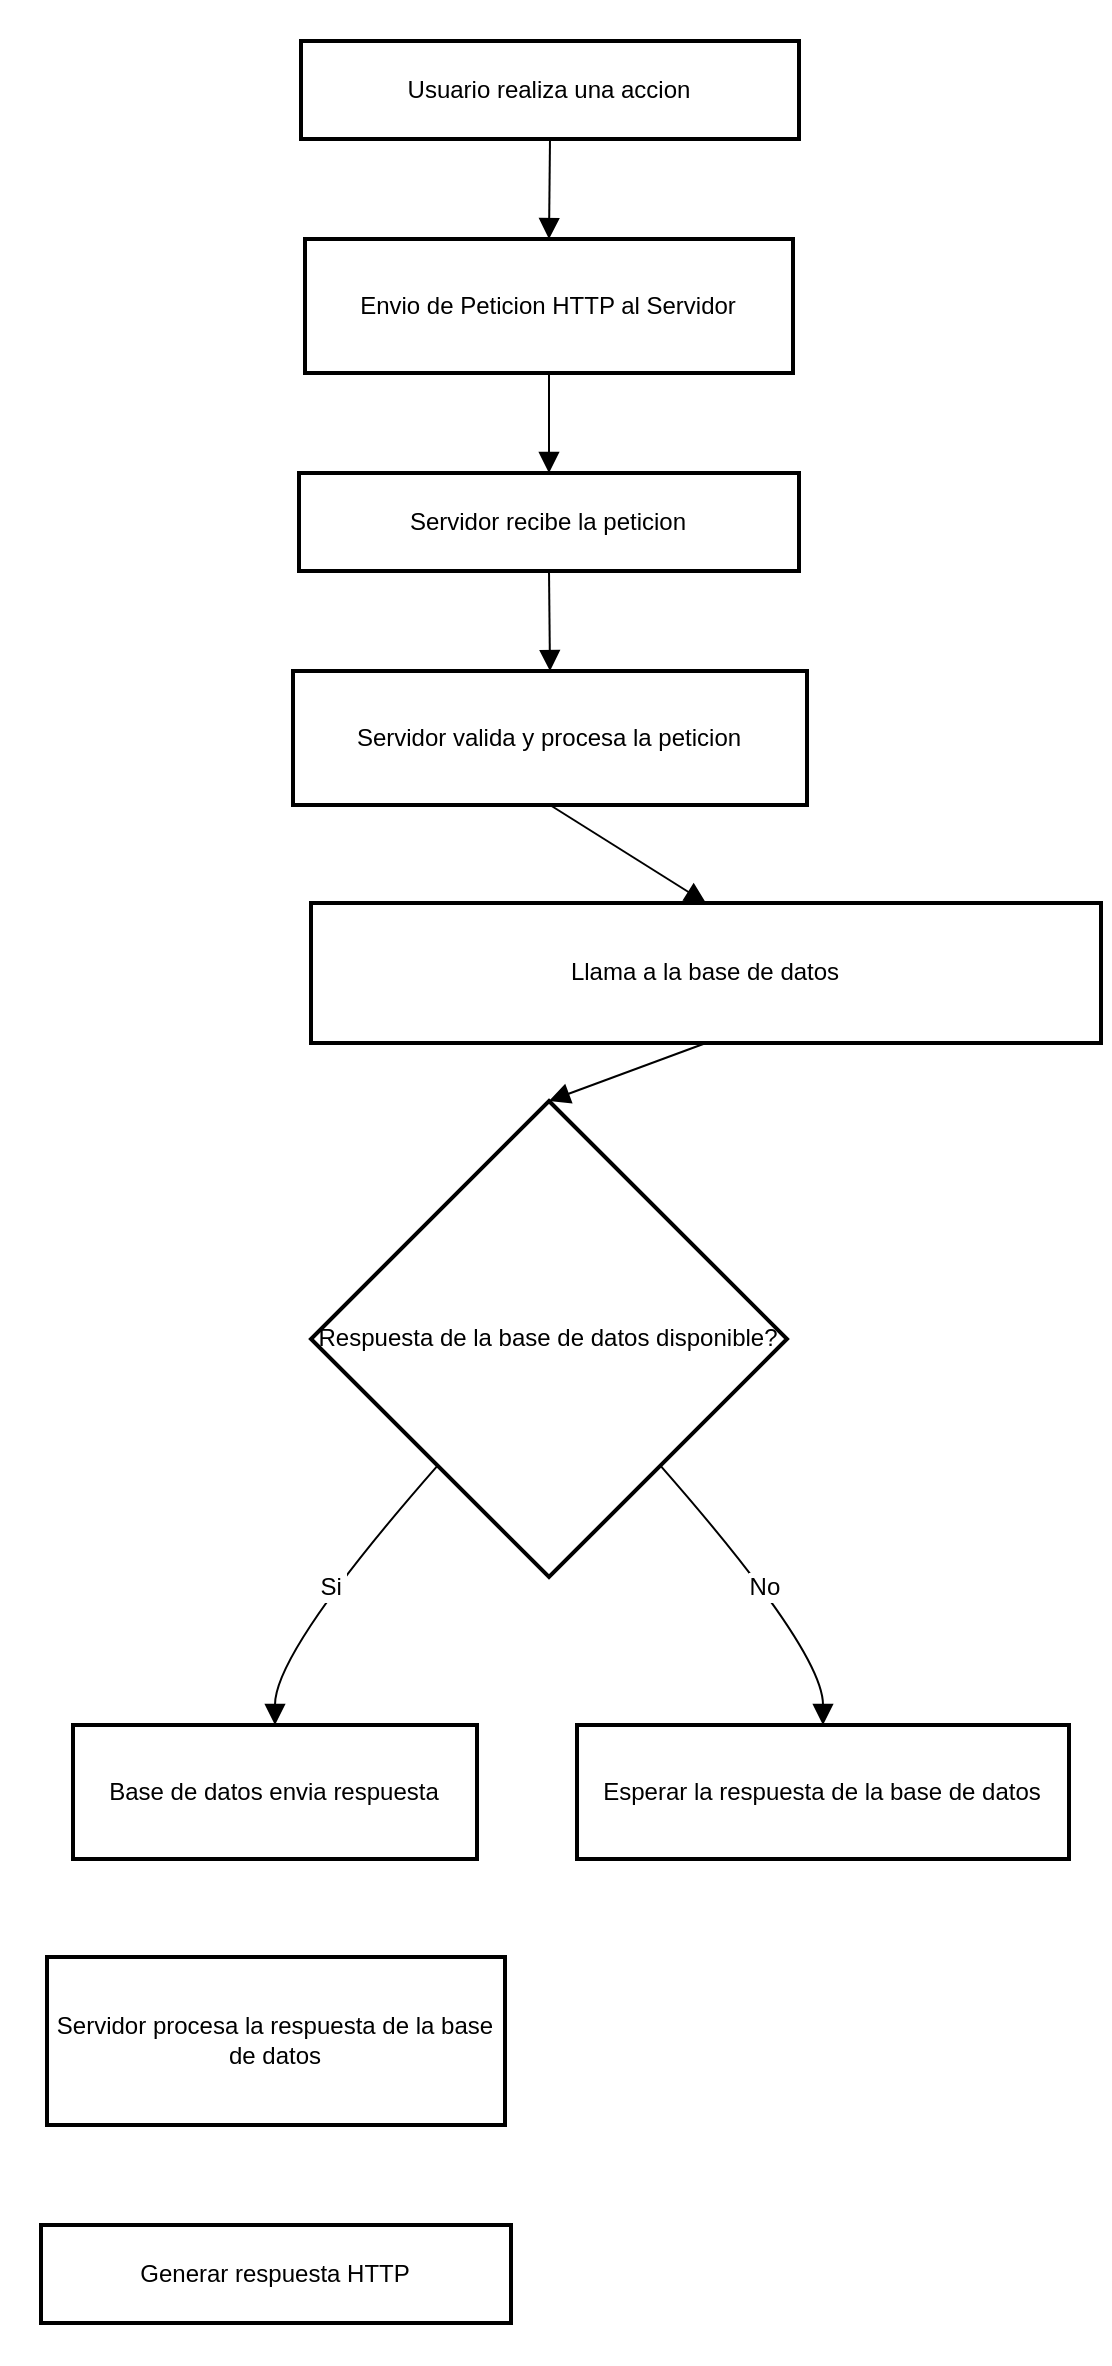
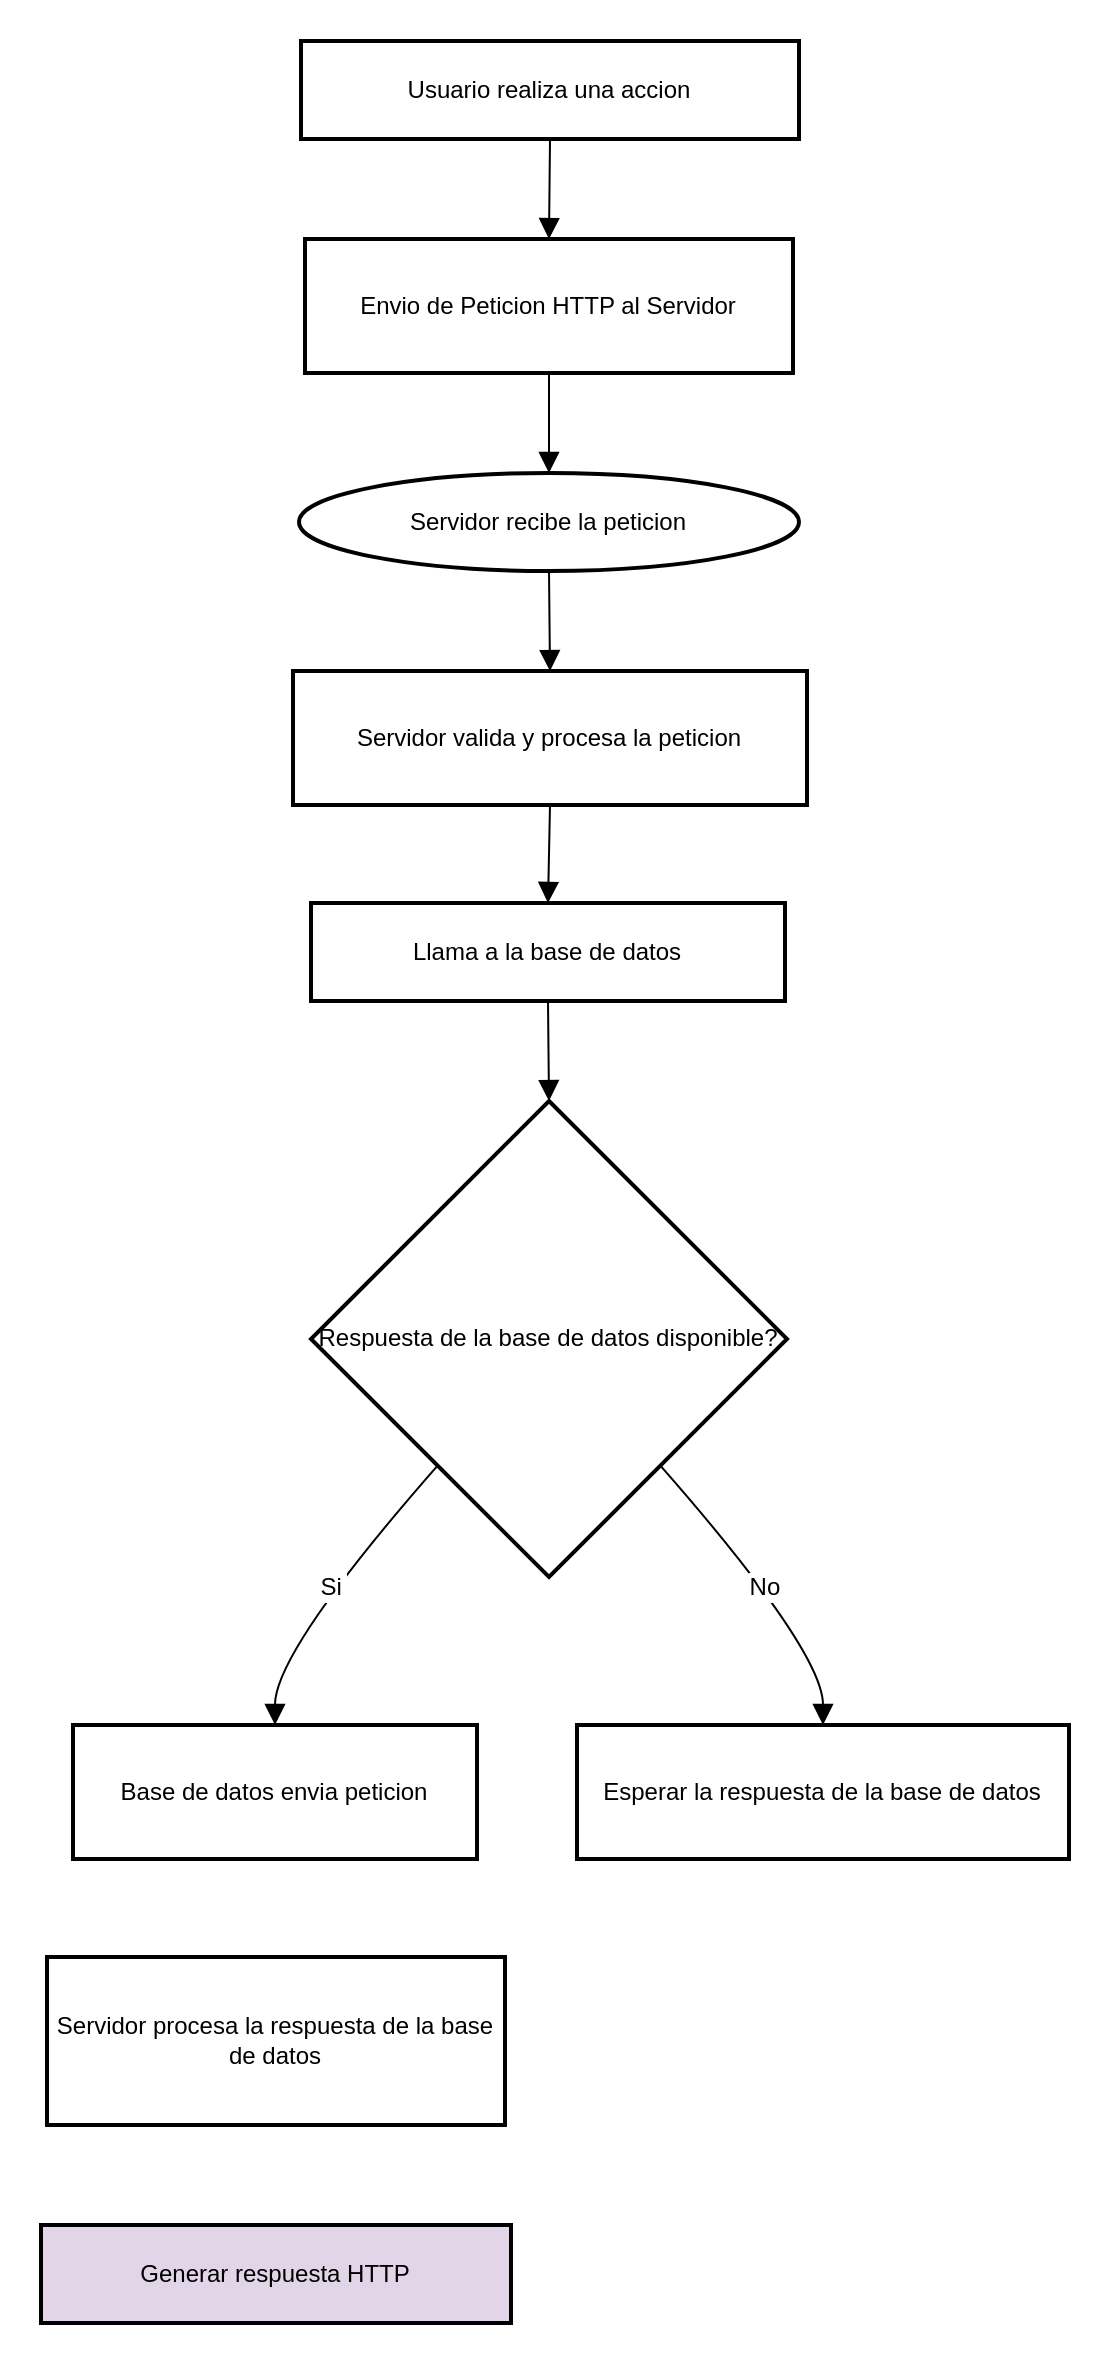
node "Servidor recibe la peticion": shape rectangle -> ellipse
node "Llama a la base de datos": size 790x140 -> 474x98
node "Base de datos envia respuesta": label "Base de datos envia respuesta" -> "Base de datos envia peticion"
node "Generar respuesta HTTP": fillcolor #ffffff -> #e1d5e7
